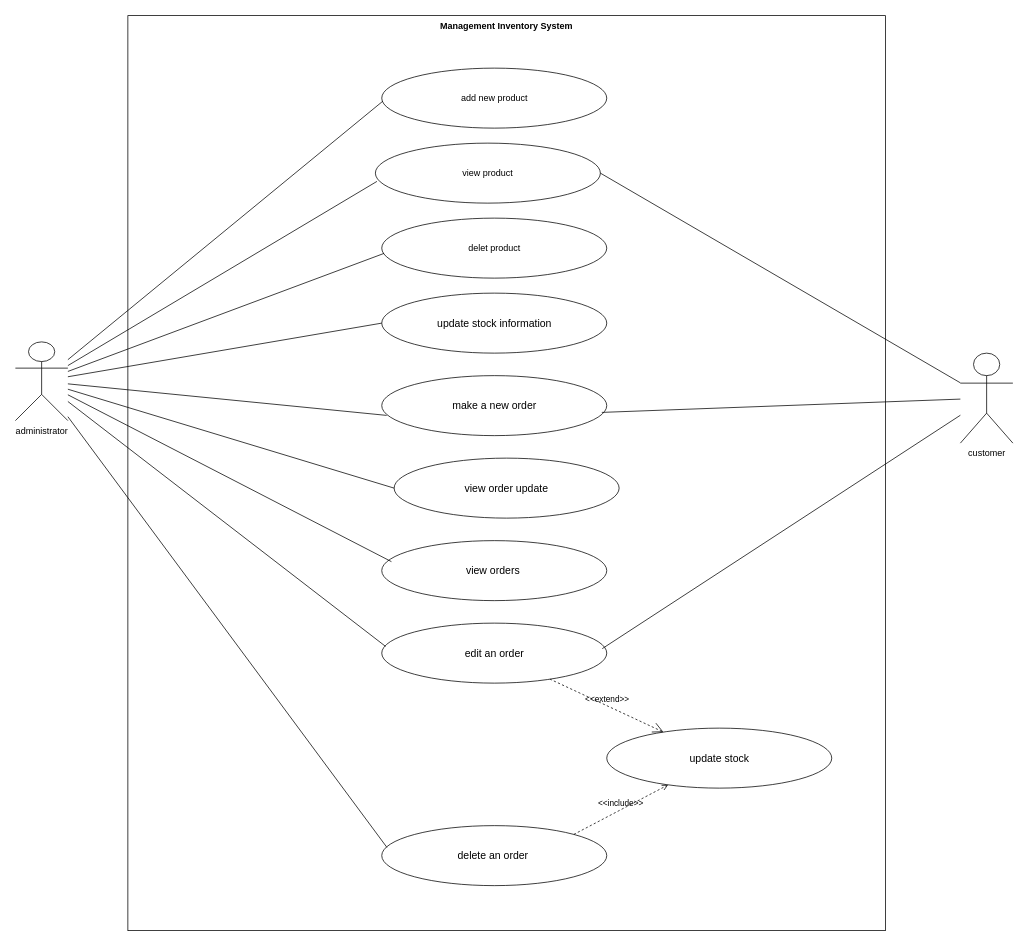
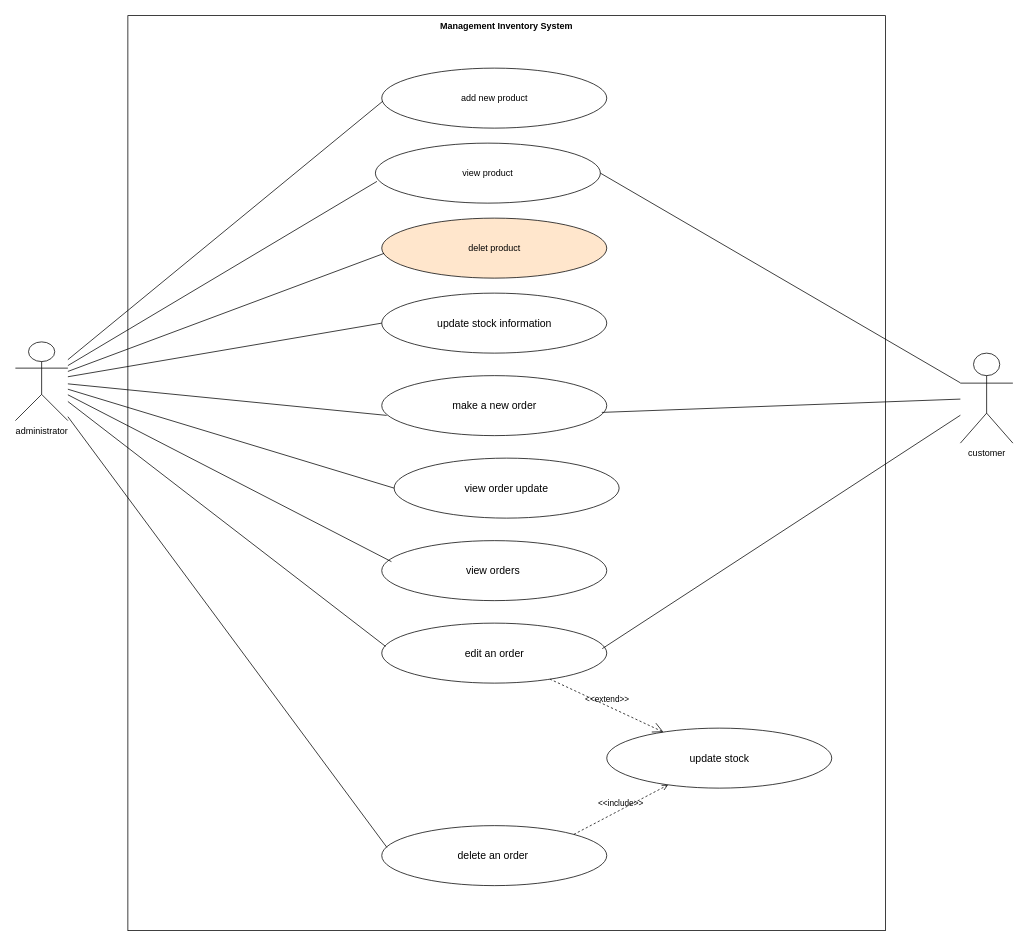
node "delet product": fillcolor #ffffff -> #ffe6cc
